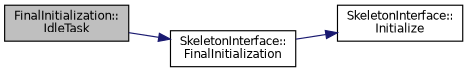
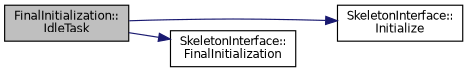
edge "SkeletonInterface:: FinalInitialization" -> "SkeletonInterface:: Initialize": now "FinalInitialization:: IdleTask" -> "SkeletonInterface:: Initialize"
